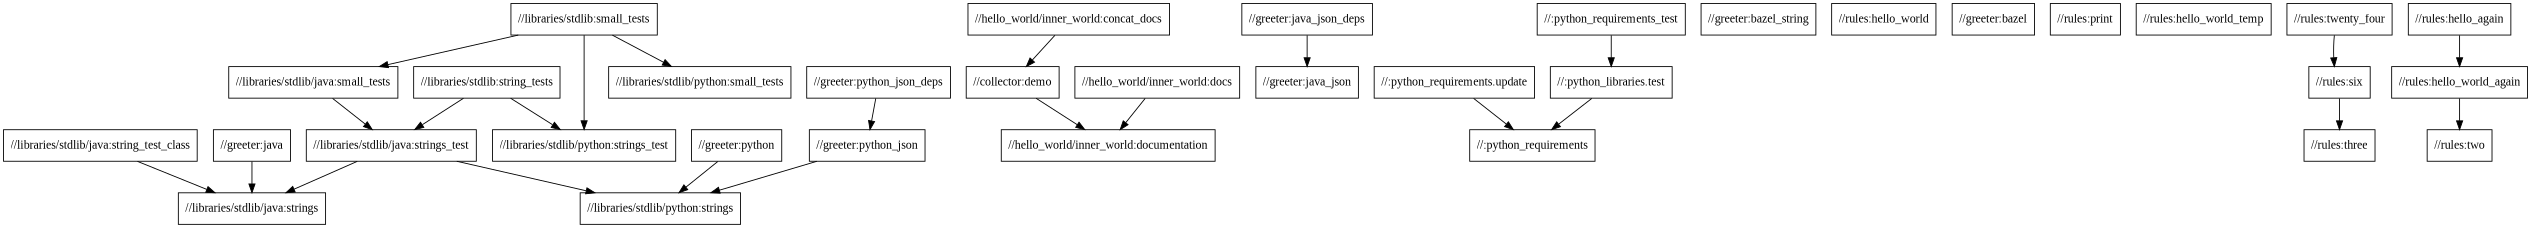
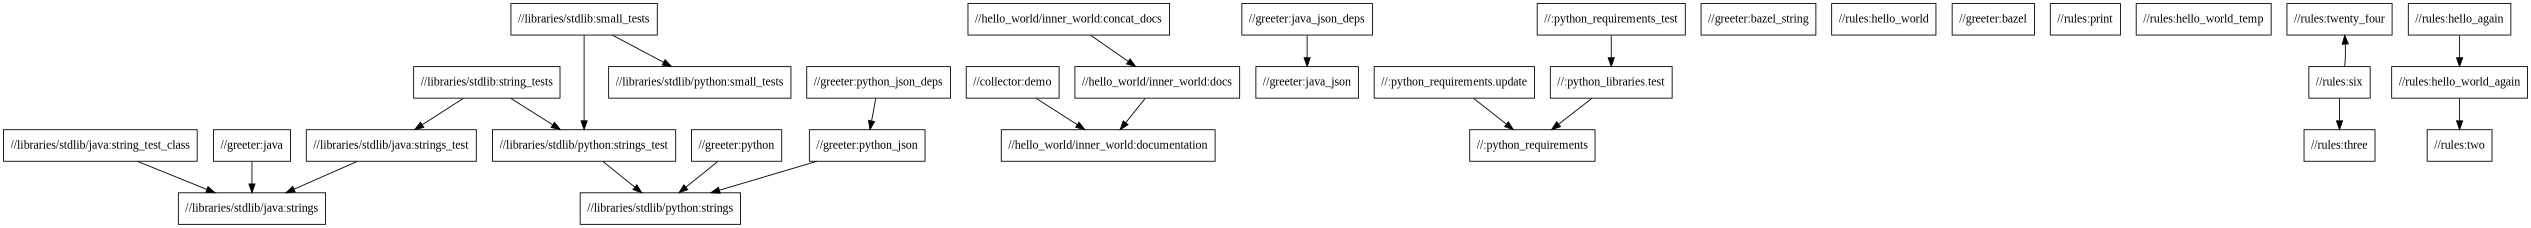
edge "//rules:twenty_four" -> "//rules:six": reversed
edge "//hello_world/inner_world:concat_docs" -> "//collector:demo": now "//hello_world/inner_world:concat_docs" -> "//hello_world/inner_world:docs"
node "//libraries/stdlib/java:small_tests": removed
edge "//libraries/stdlib/java:strings_test" -> "//libraries/stdlib/python:strings": now "//libraries/stdlib/python:strings_test" -> "//libraries/stdlib/python:strings"
